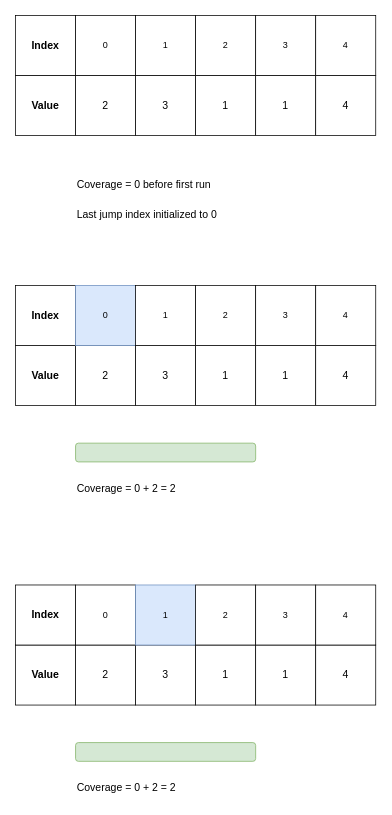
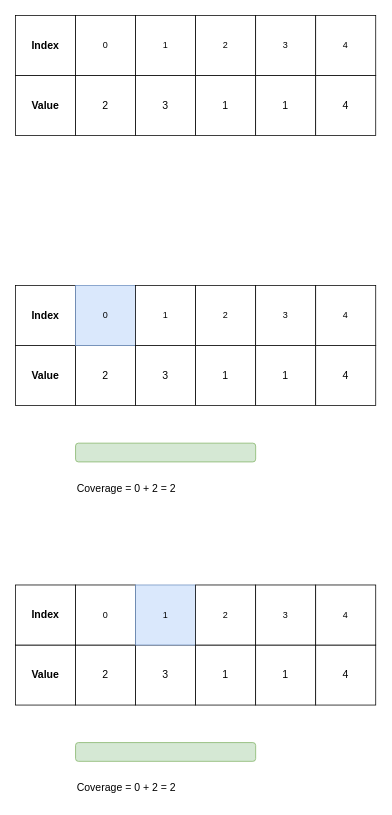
node "Coverage = 0 before first run": removed
node "Last jump index initialized to 0": removed
